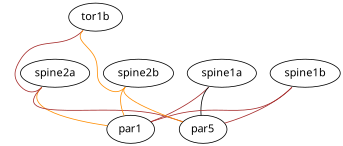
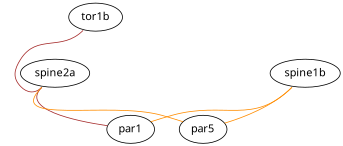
node "spine2b": removed
node "spine1a": removed
edge "spine2a" -- "par5": color brown -> darkorange
edge "spine1b" -- "par1": color brown -> darkorange
edge "spine1b" -- "par5": color brown -> darkorange
edge "spine2a" -- "par1": color darkorange -> brown
